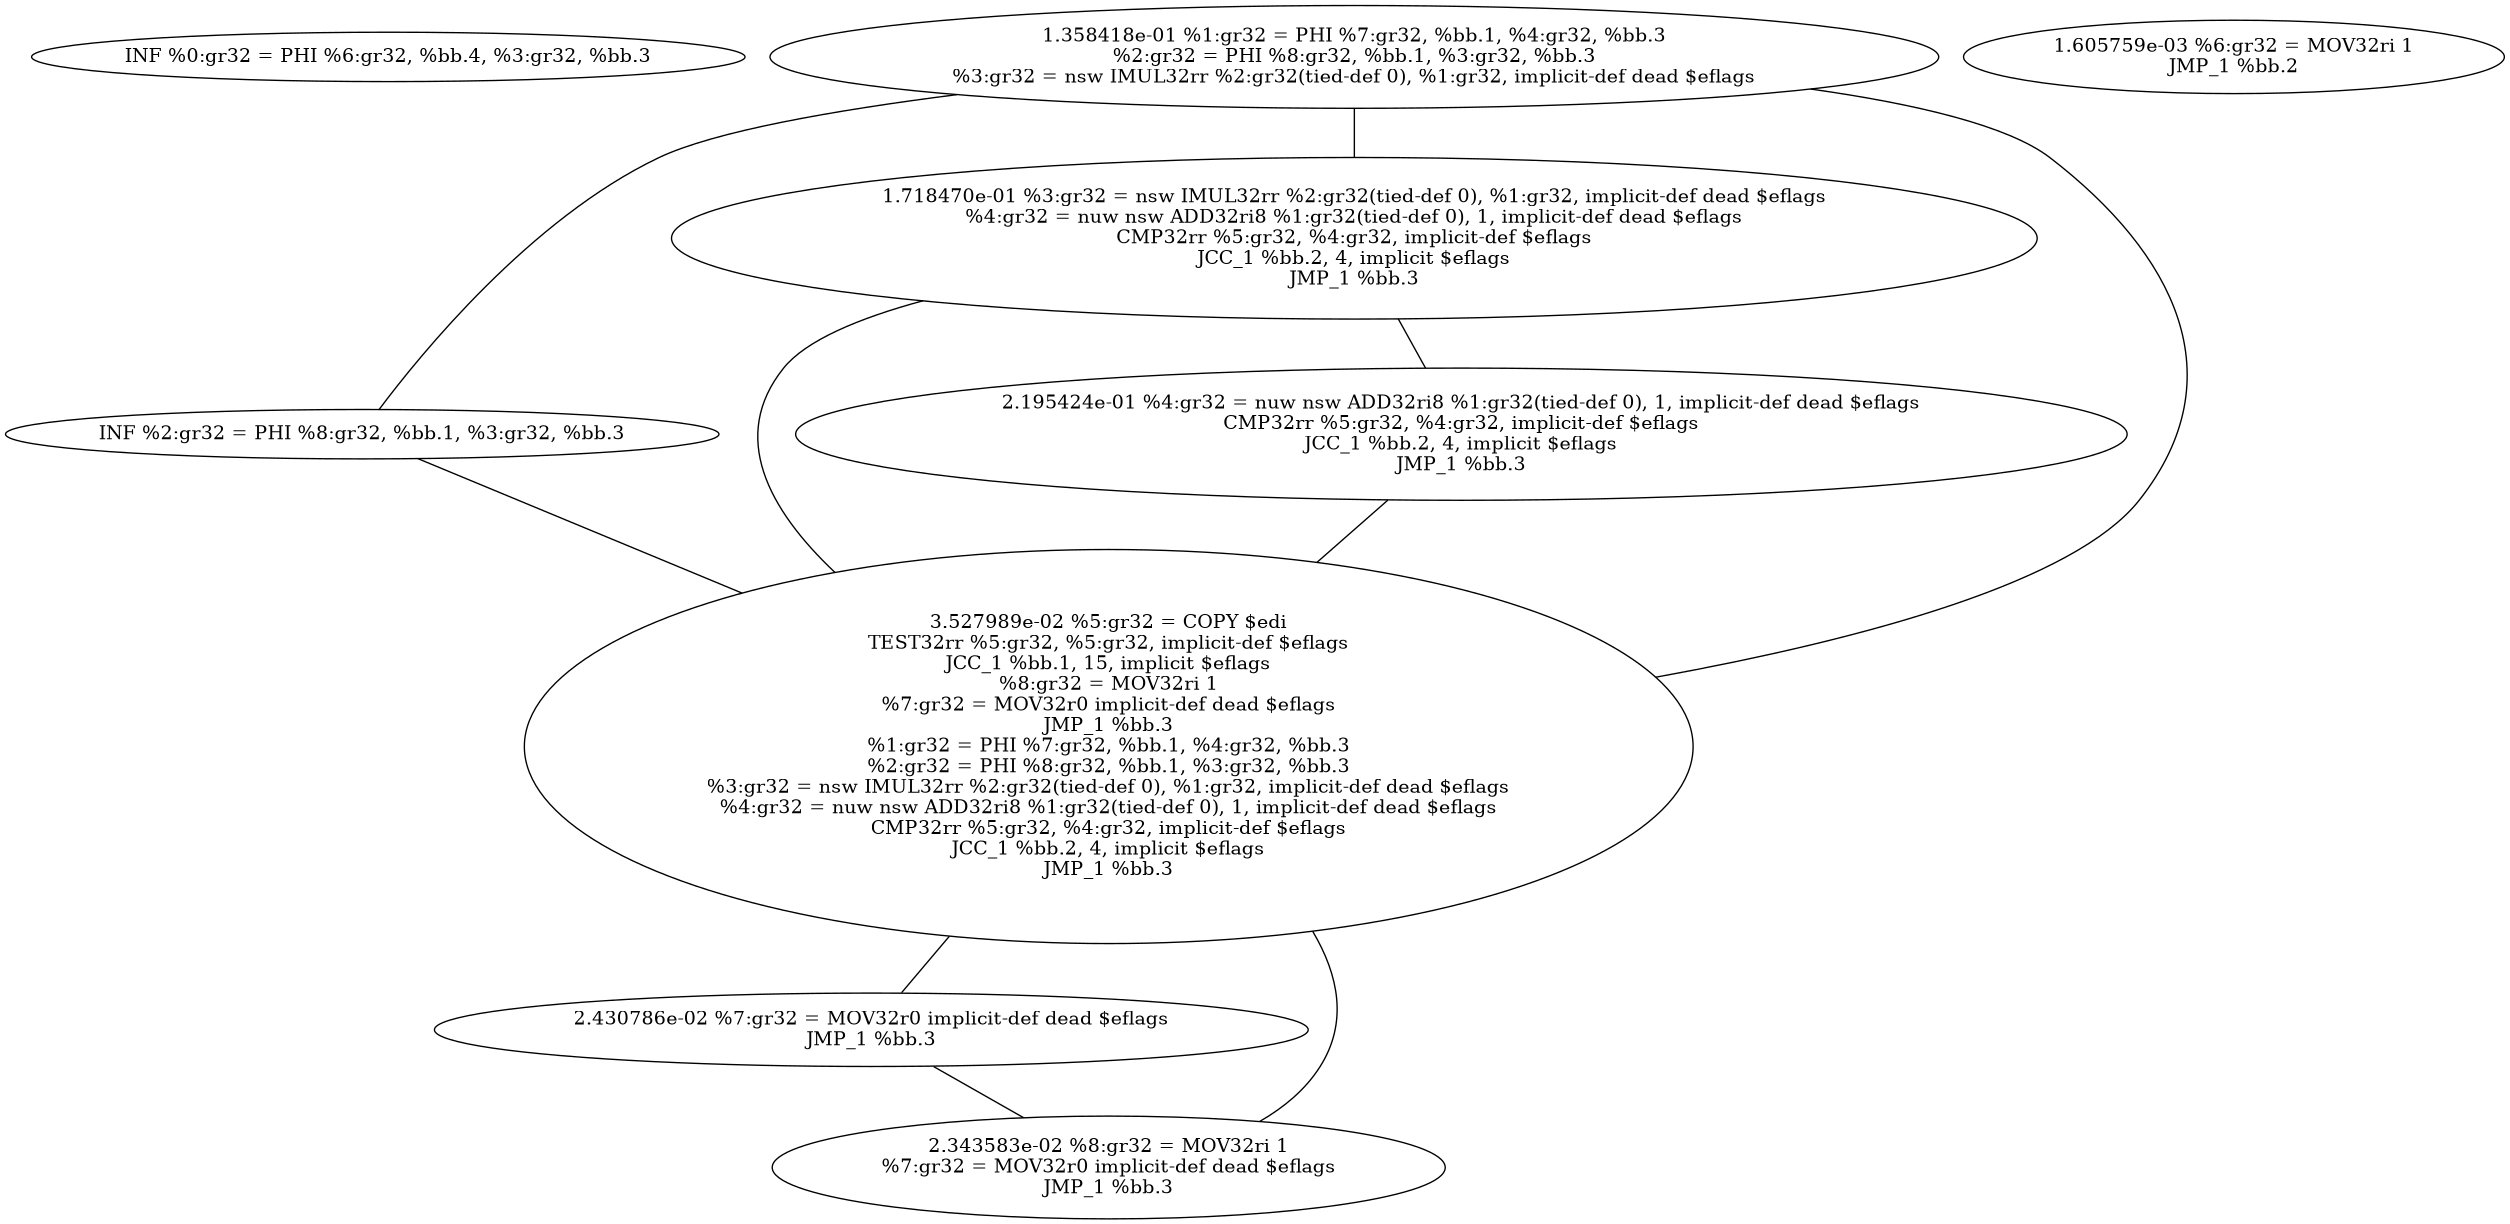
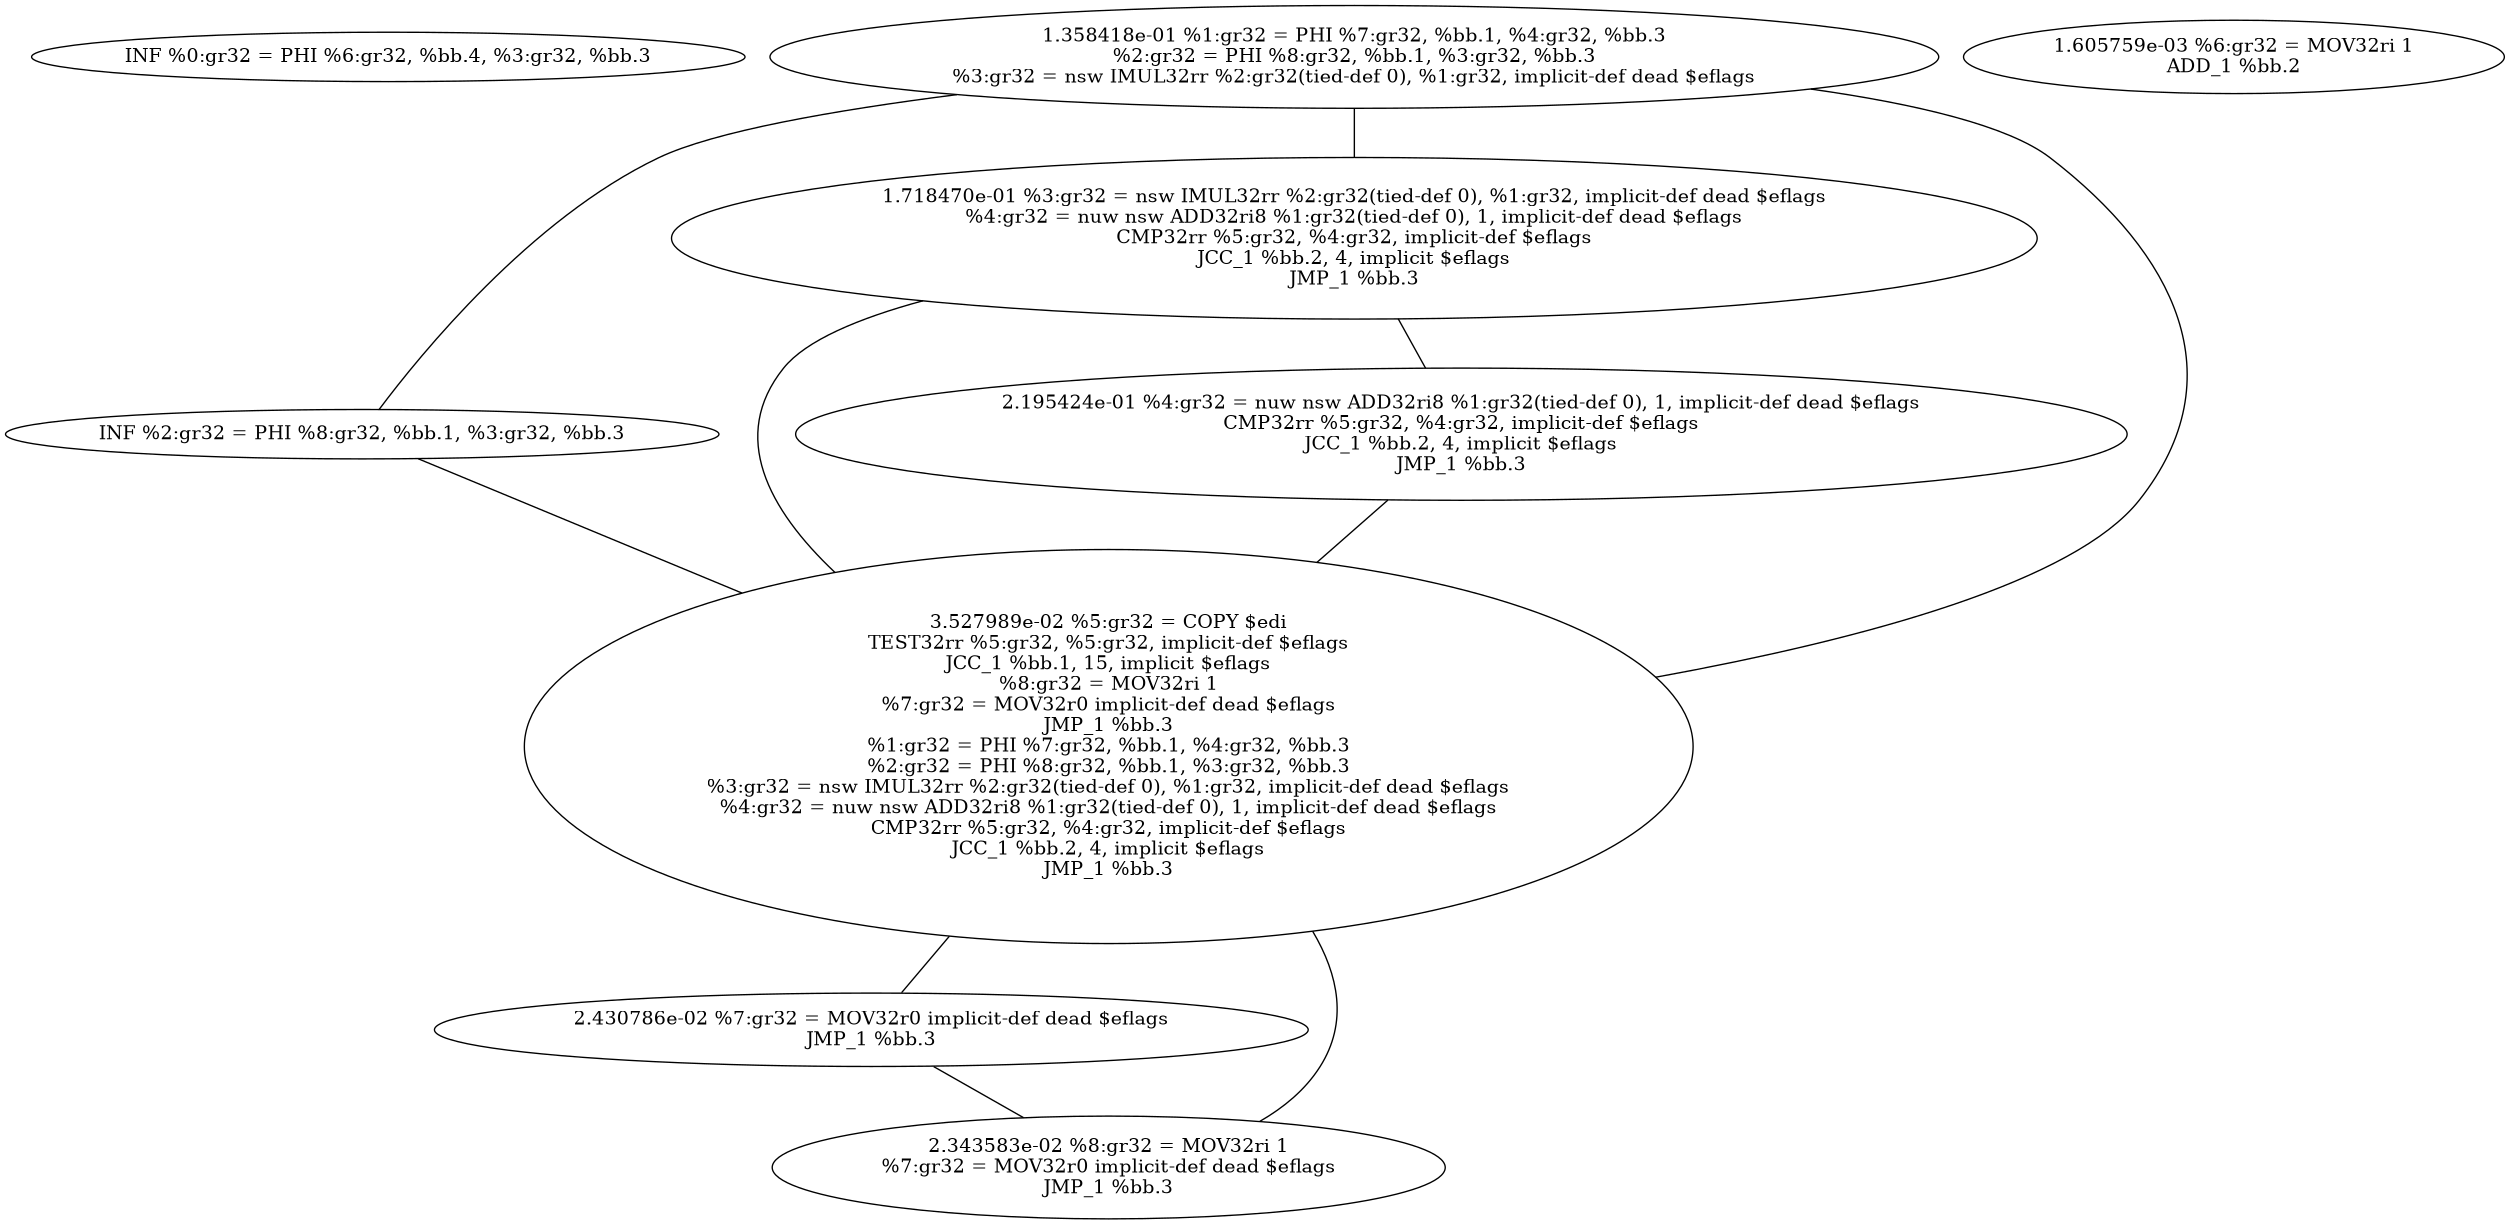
node "1.605759e-03 %6:gr32 = MOV32ri 1 JMP_1 %bb.2": label "1.605759e-03 %6:gr32 = MOV32ri 1 JMP_1 %bb.2" -> "1.605759e-03 %6:gr32 = MOV32ri 1 ADD_1 %bb.2"
